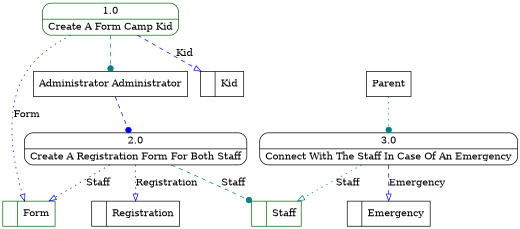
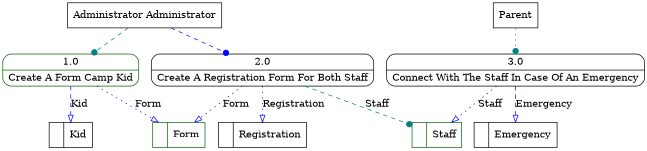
edge "1.0" -> "Administrator Administrator": reversed
edge "3.0" -> "Staff": color teal -> blue
edge "2.0" -> "Form": label "Staff" -> "Form"
